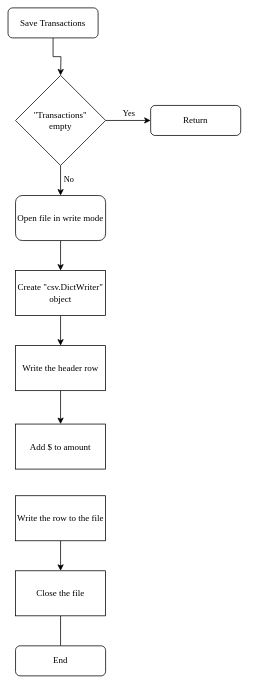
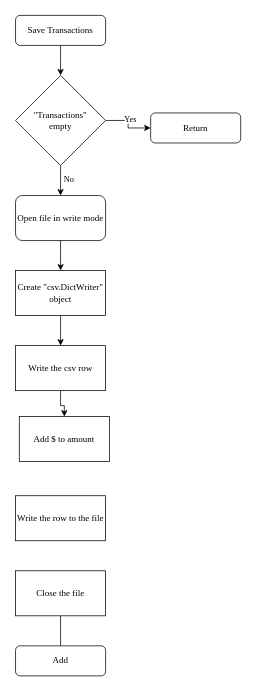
node "Save Transactions": moved (53, 23) -> (60, 30)
node "Return": moved (195, 120) -> (195, 128)
node "Write the header row": label "Write the header row" -> "Write the csv row"
node "Add $ to amount": moved (60, 446) -> (64, 439)
edge "Write the row to the file" -> "Close the file": removed
node "End": label "End" -> "Add"
